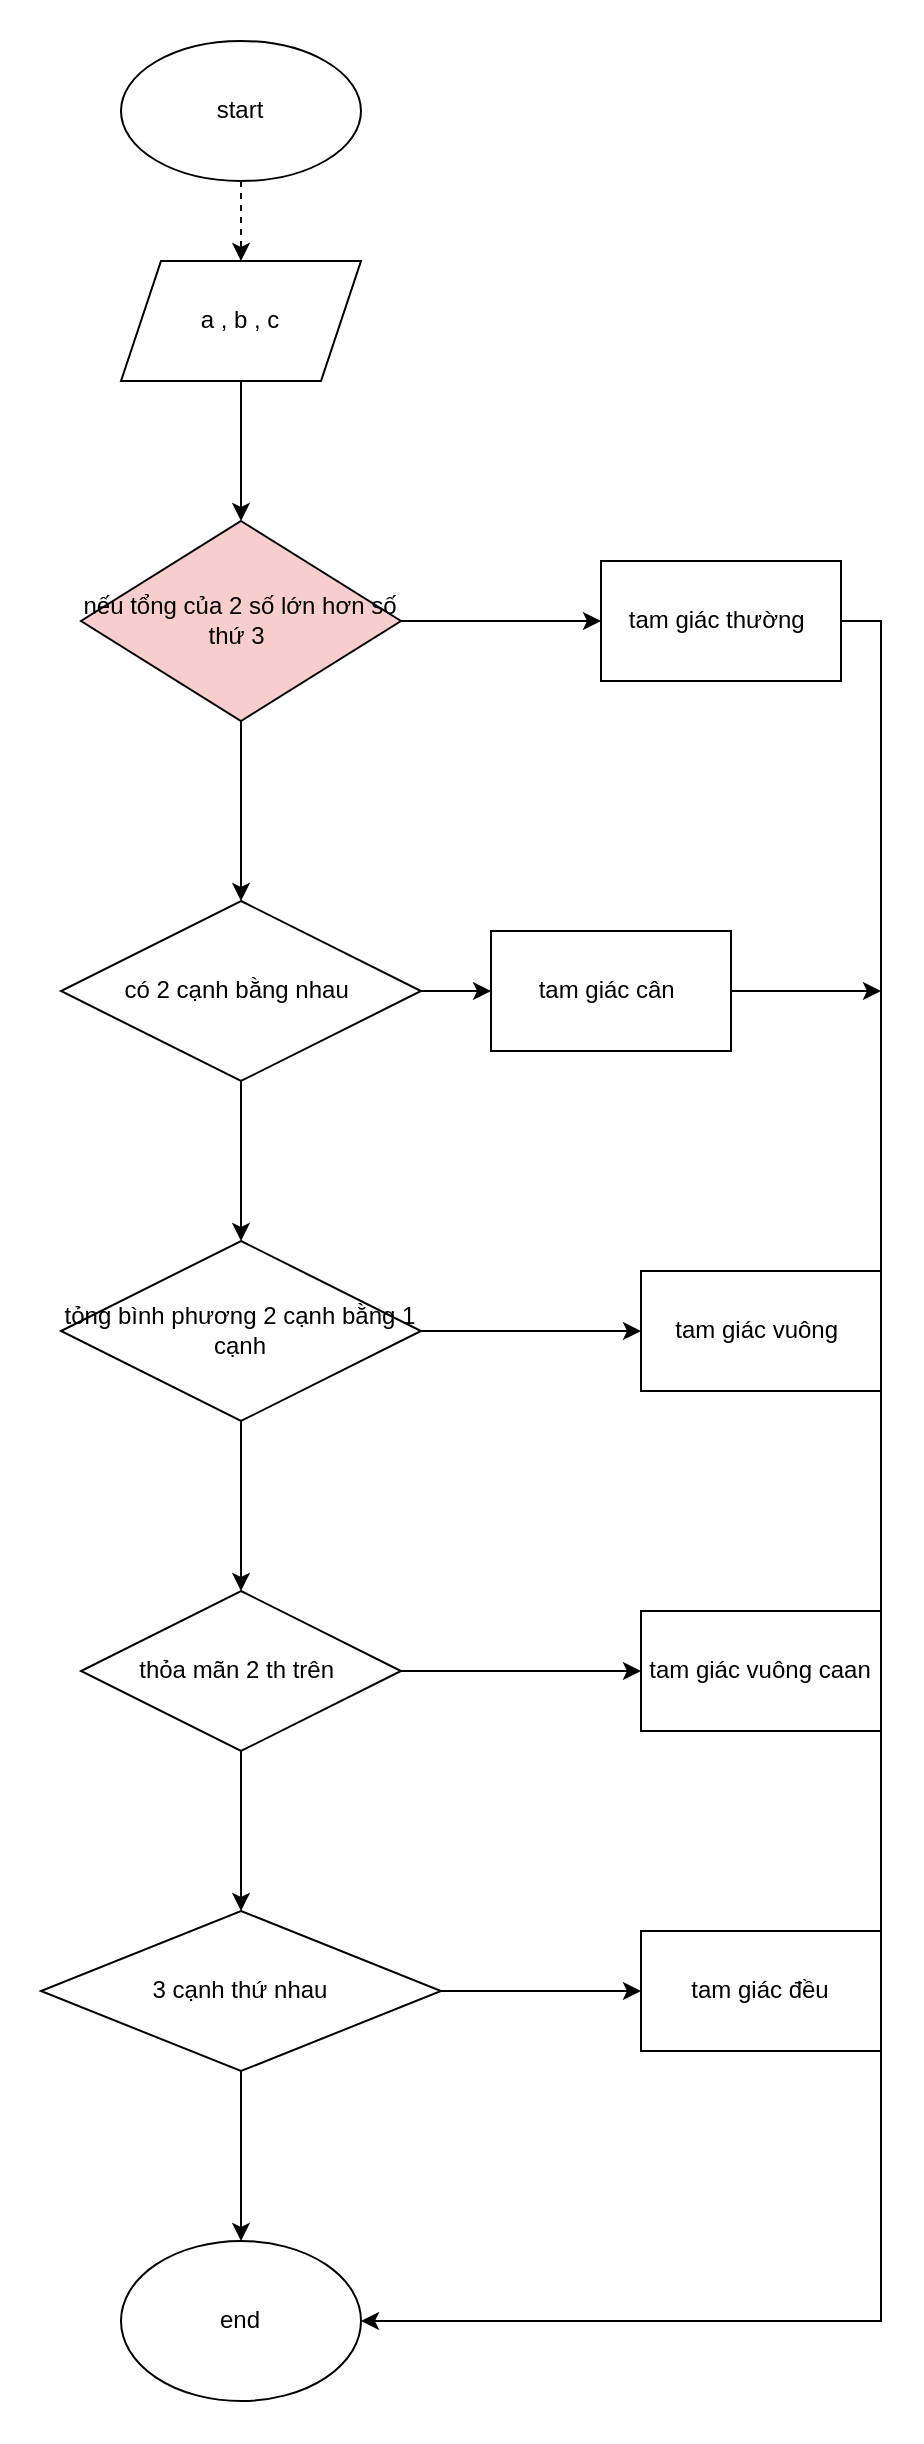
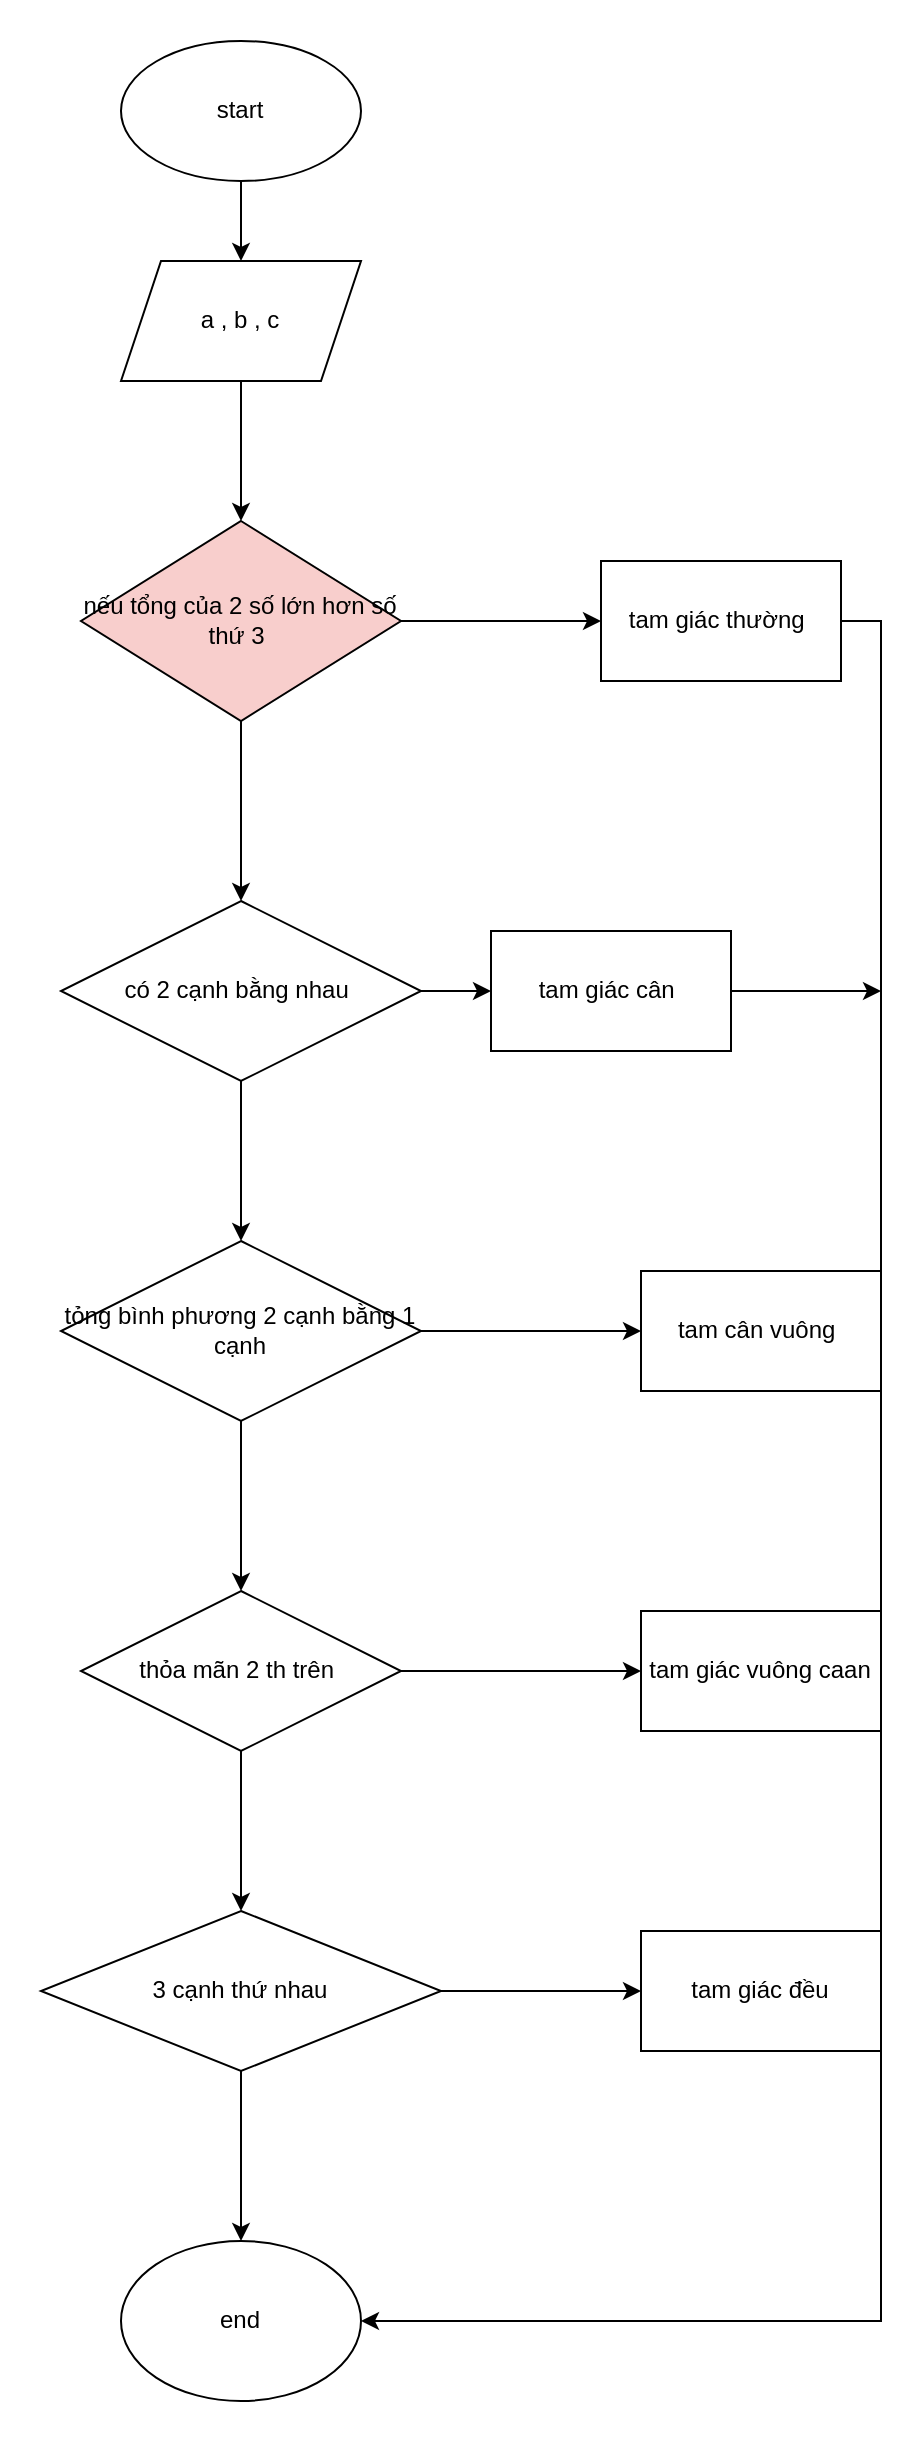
edge "start" -> "a , b , c": style dashed -> solid
node "tam giác vuông": label "tam giác vuông" -> "tam cân vuông"
